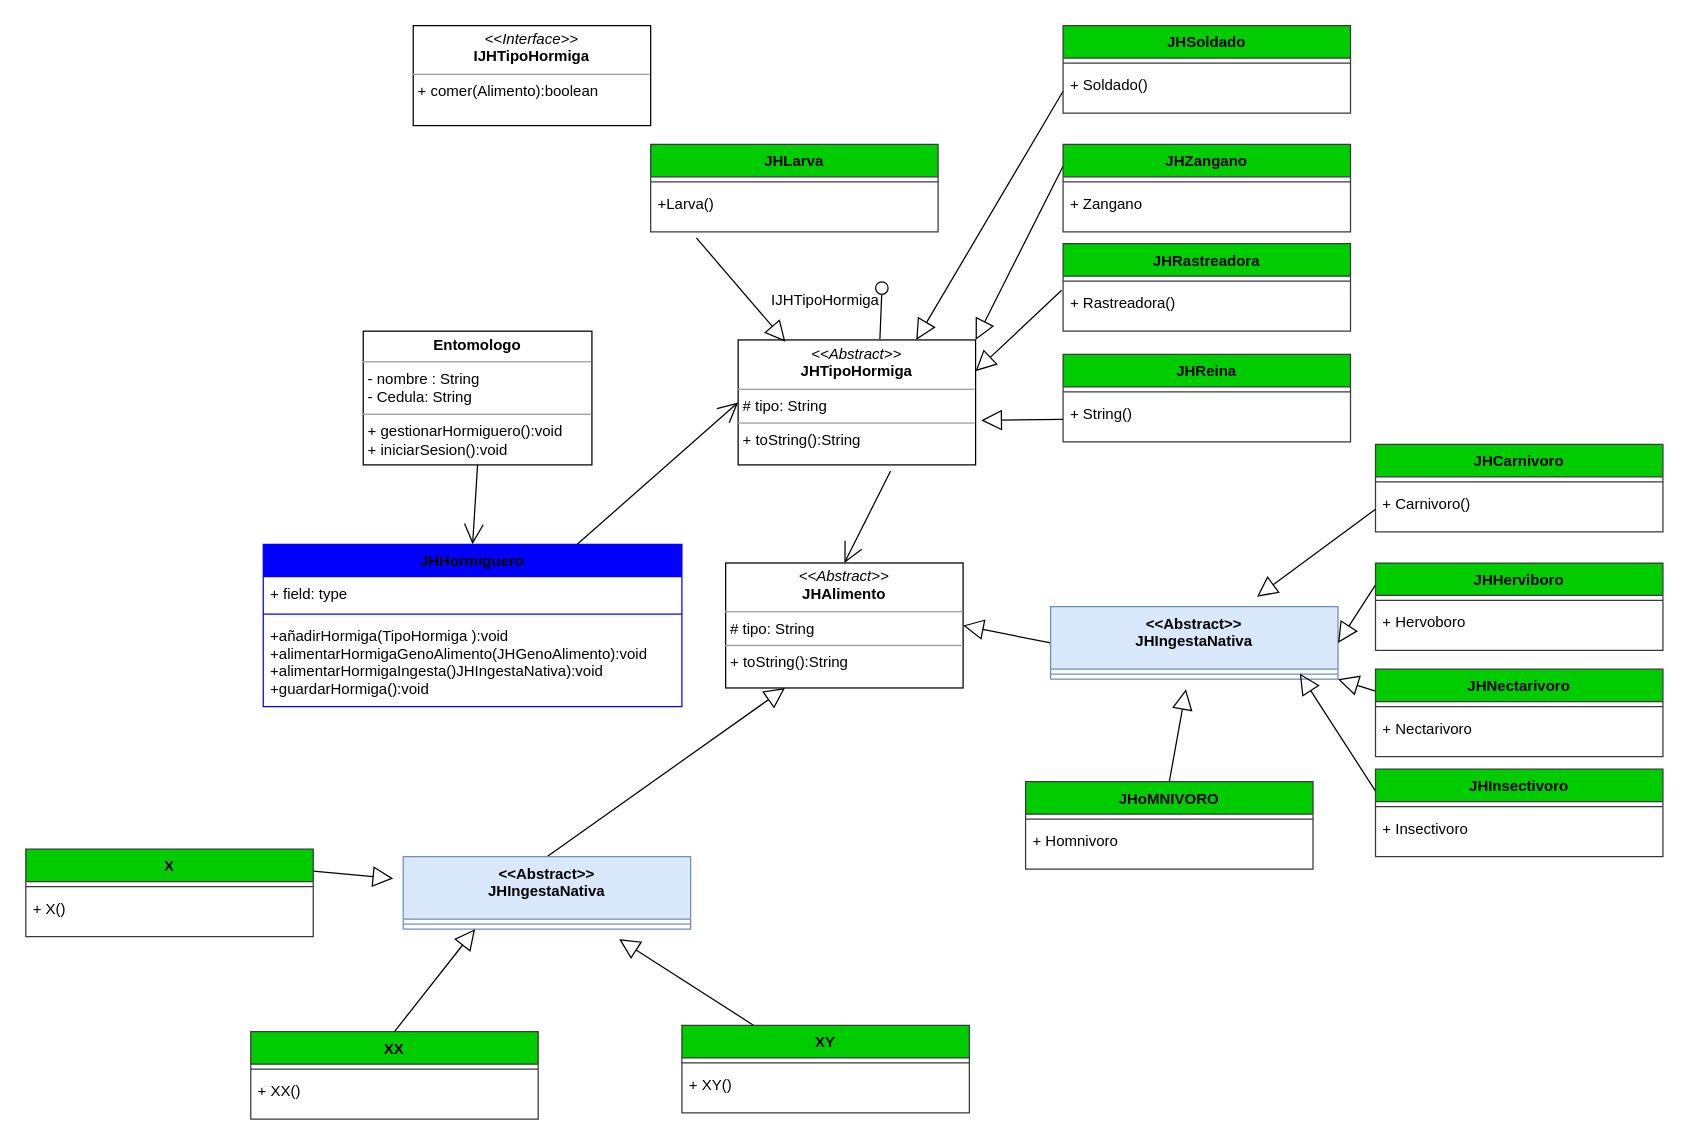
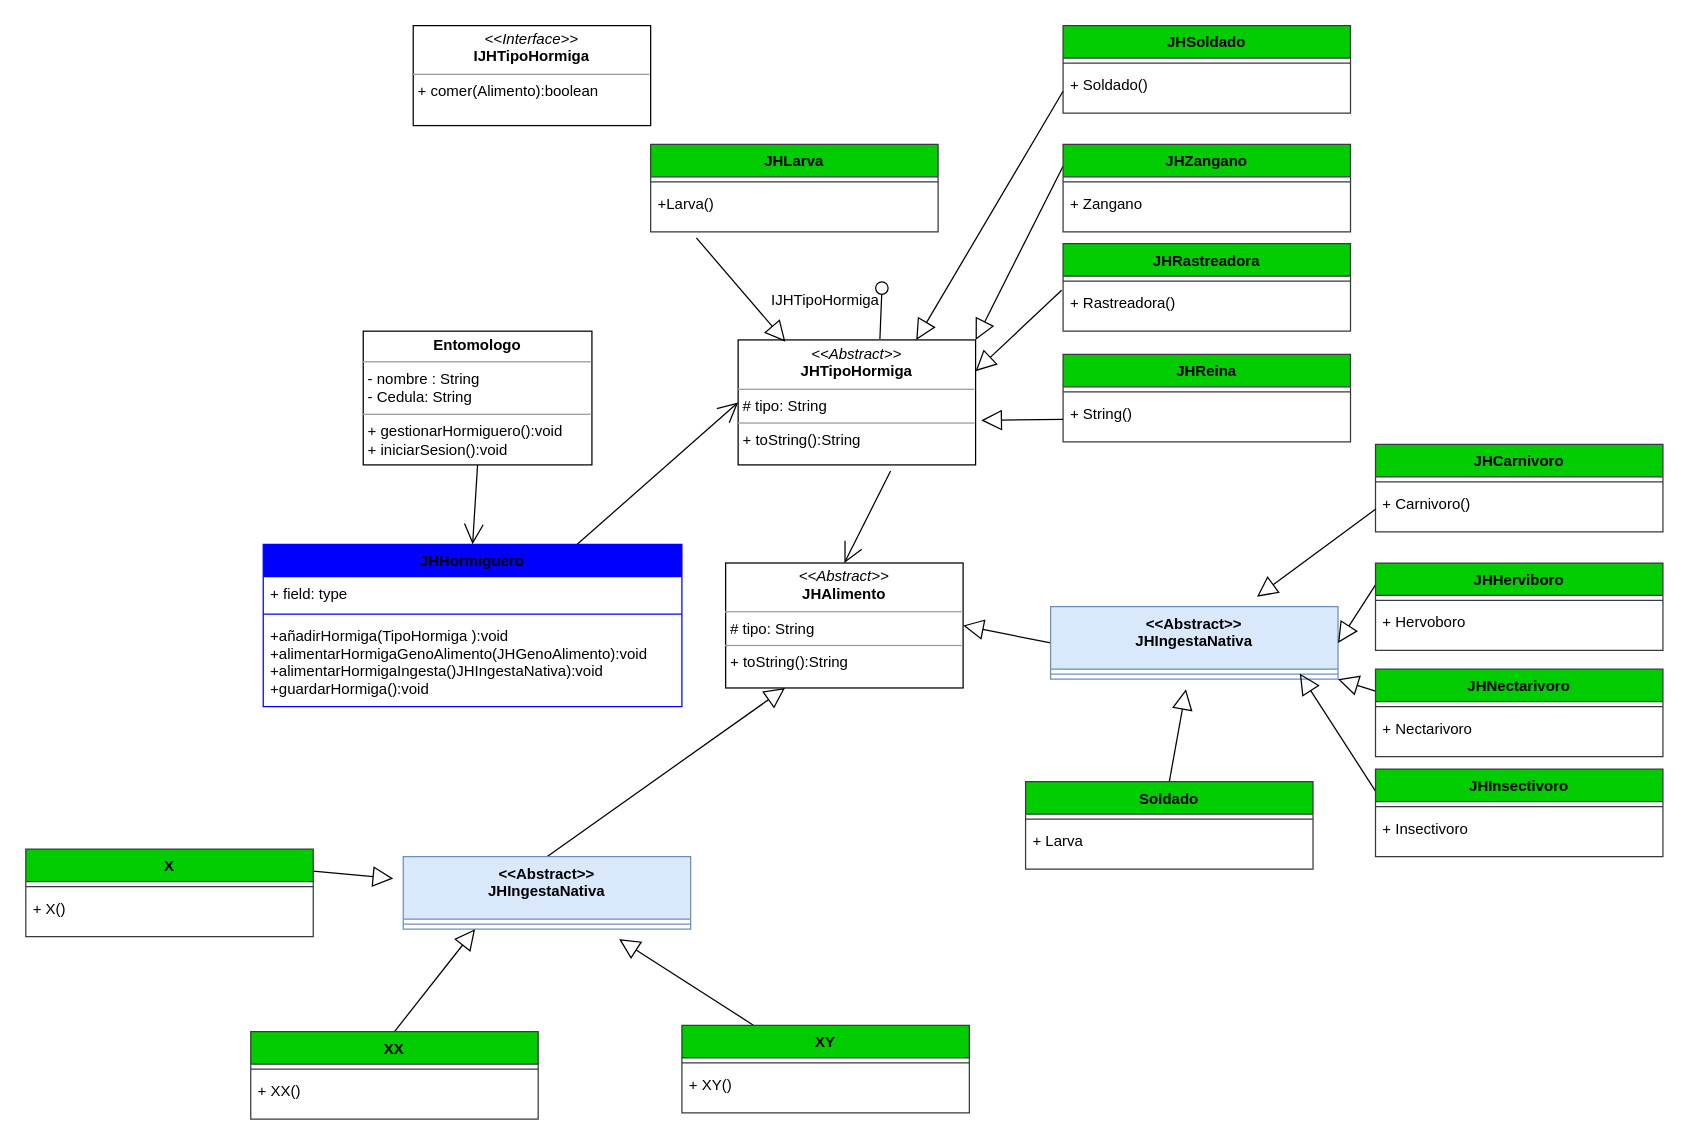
node "JHoMNIVORO": label "JHoMNIVORO" -> "Soldado"
node "+ Homnivoro": label "+ Homnivoro" -> "+ Larva"
